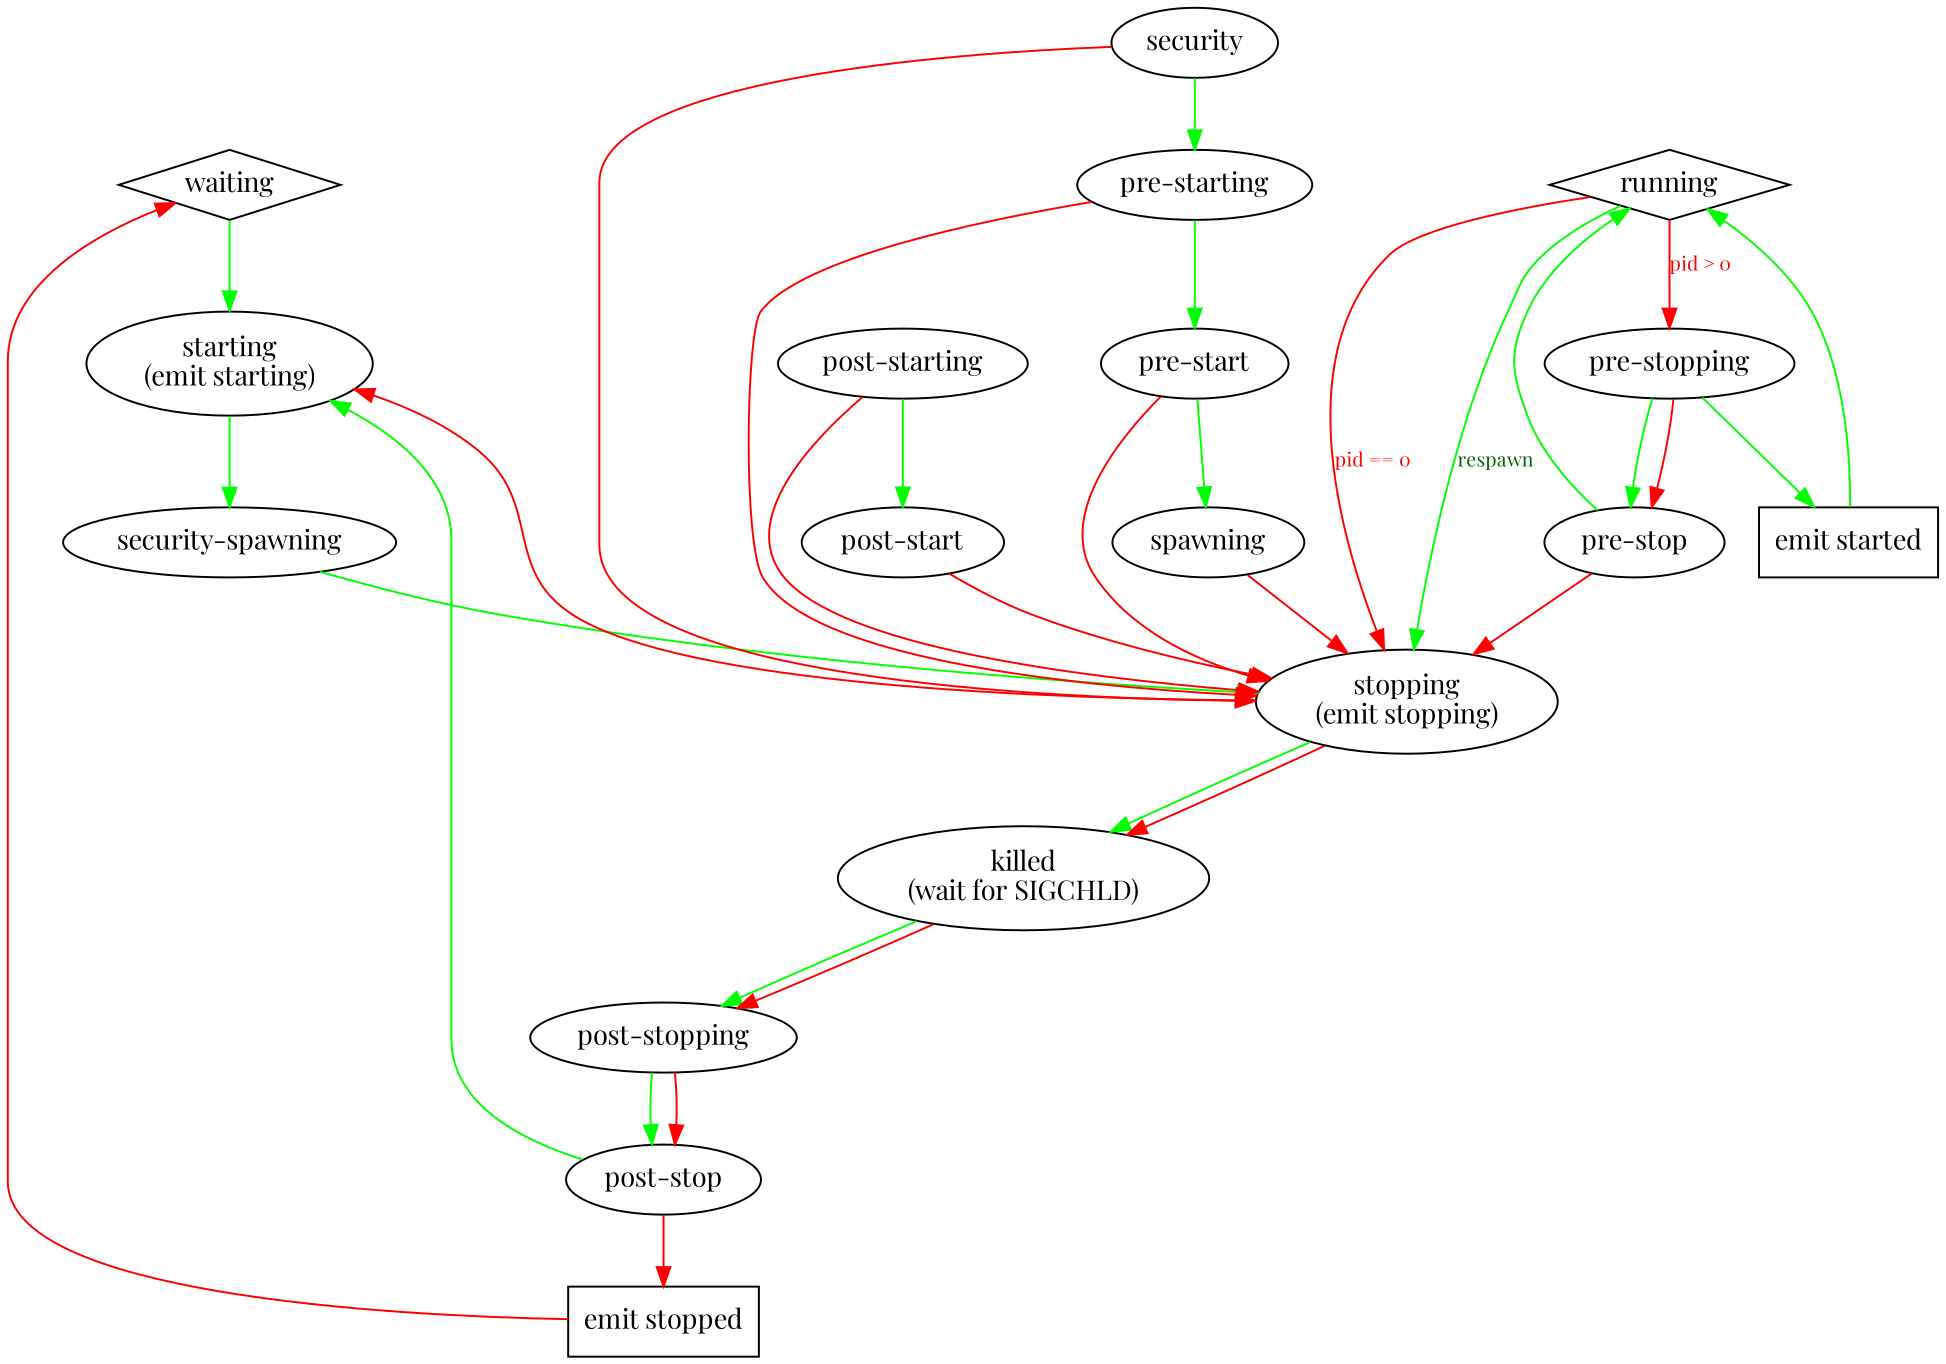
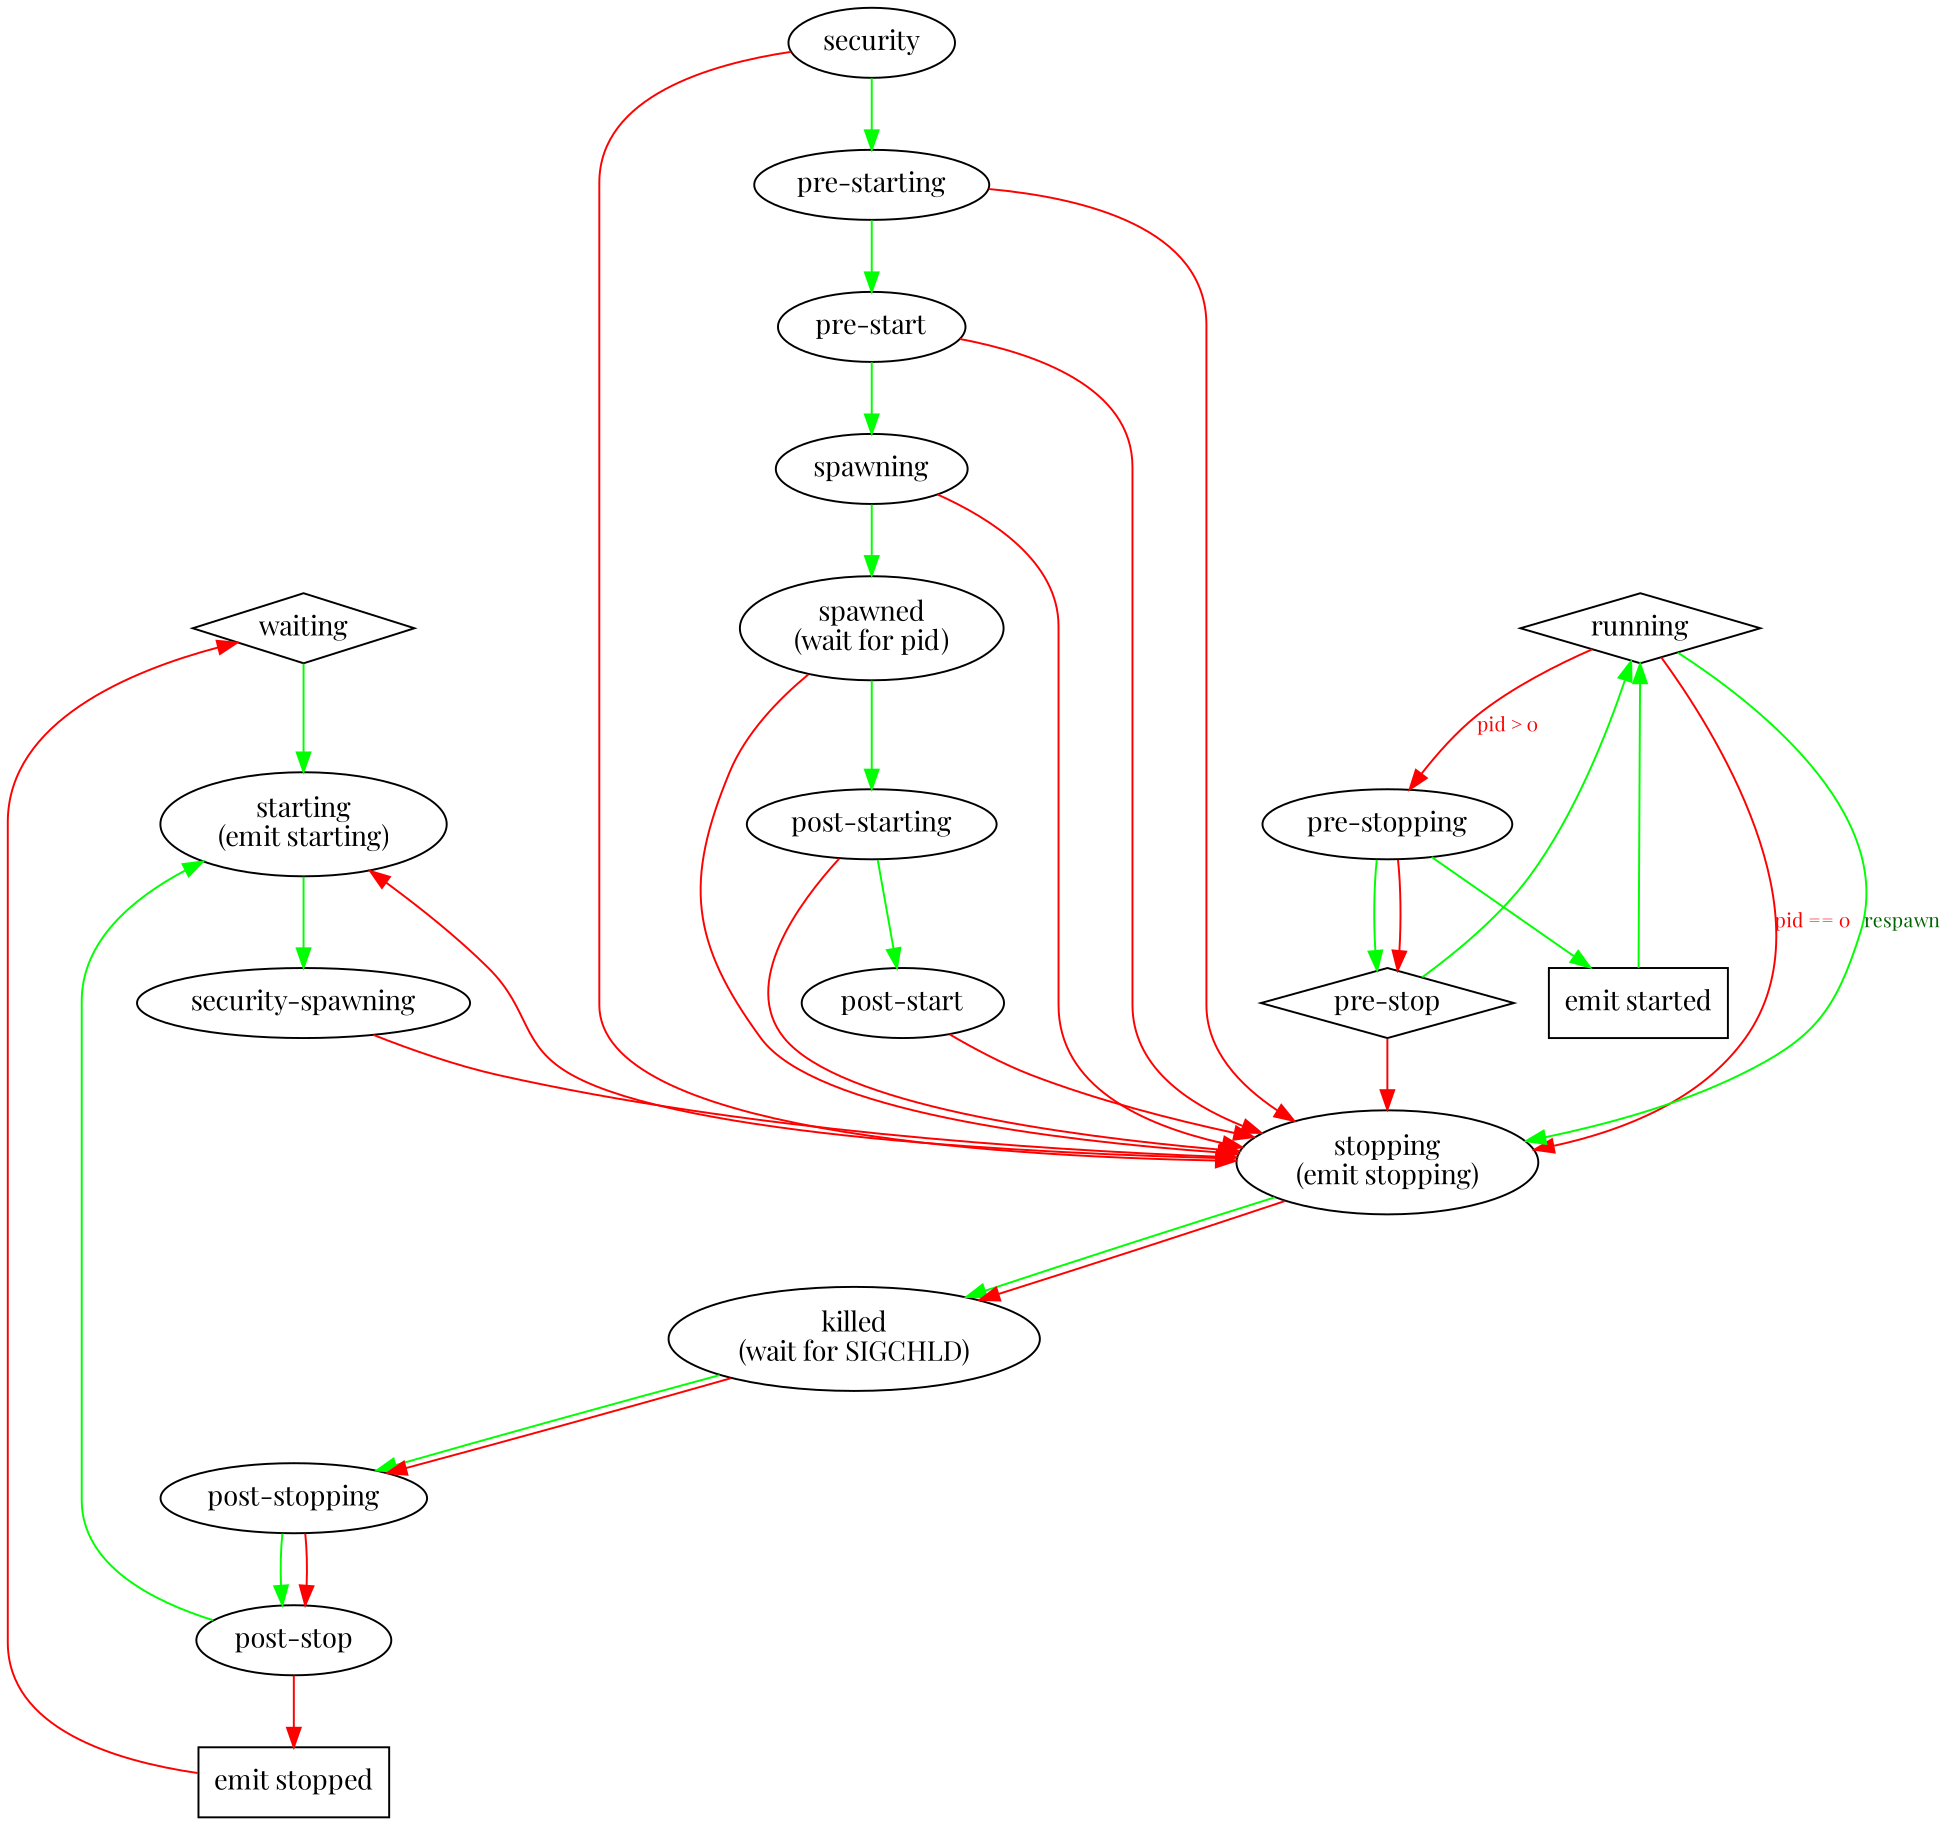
node "pre-stop": shape ellipse -> diamond
node "spawned (wait for pid)": added
edge "security-spawning" -> "stopping (emit stopping)": color green -> red
